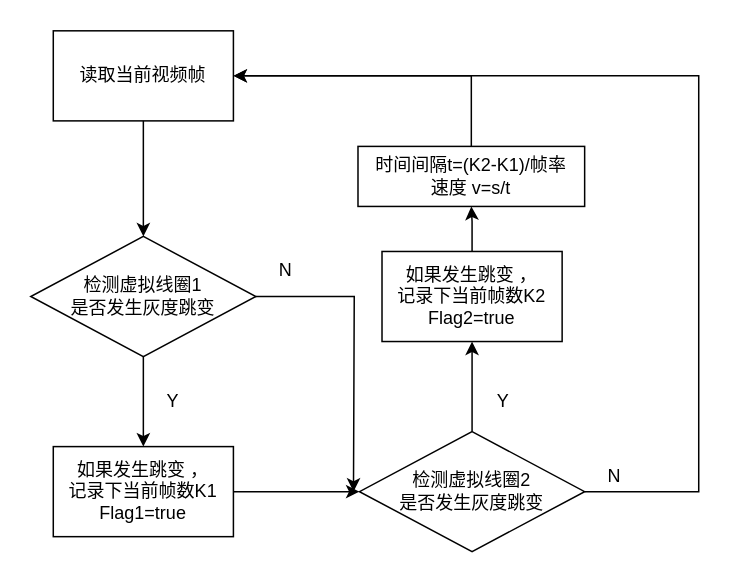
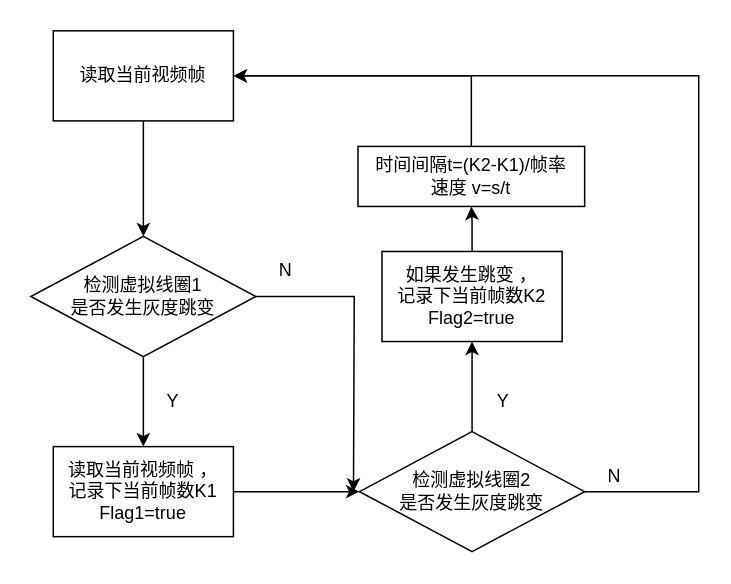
node "如果发生跳变 ， 记录下当前帧数K1 Flag1=true": label "如果发生跳变 ， 记录下当前帧数K1 Flag1=true" -> "读取当前视频帧 ， 记录下当前帧数K1 Flag1=true"
